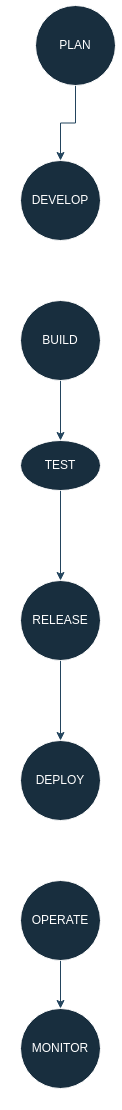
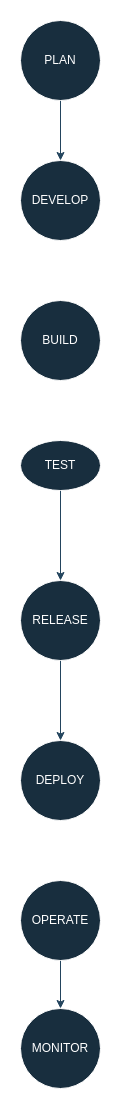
node "PLAN": moved (76, 46) -> (61, 61)
edge "BUILD" -> "TEST": removed
